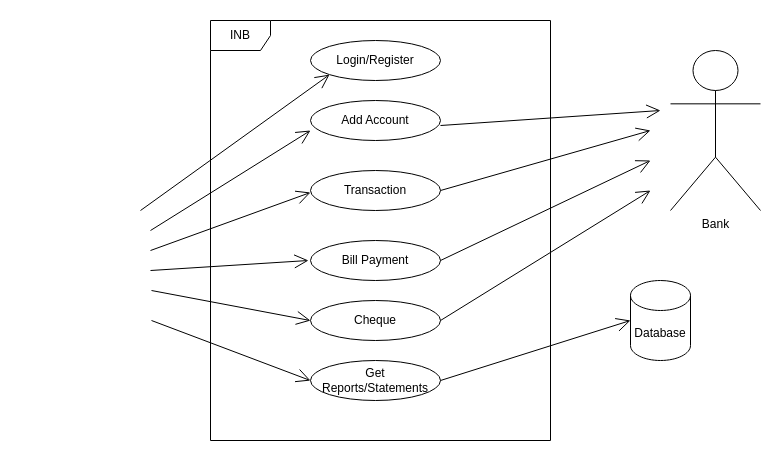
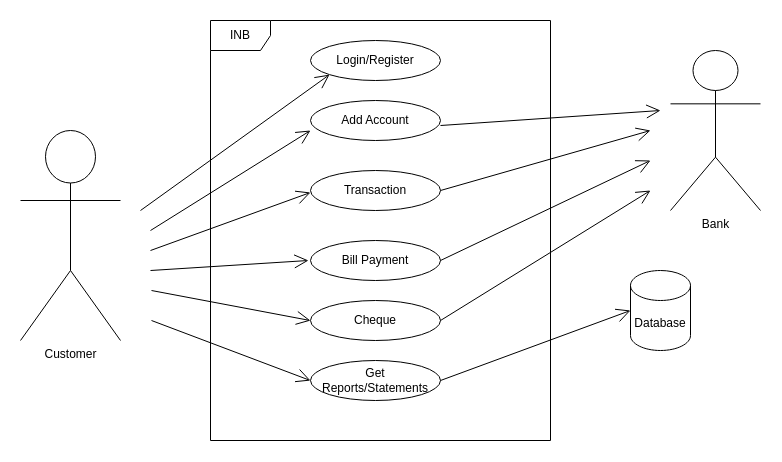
node "Customer": added
node "Database": moved (661, 321) -> (661, 311)
